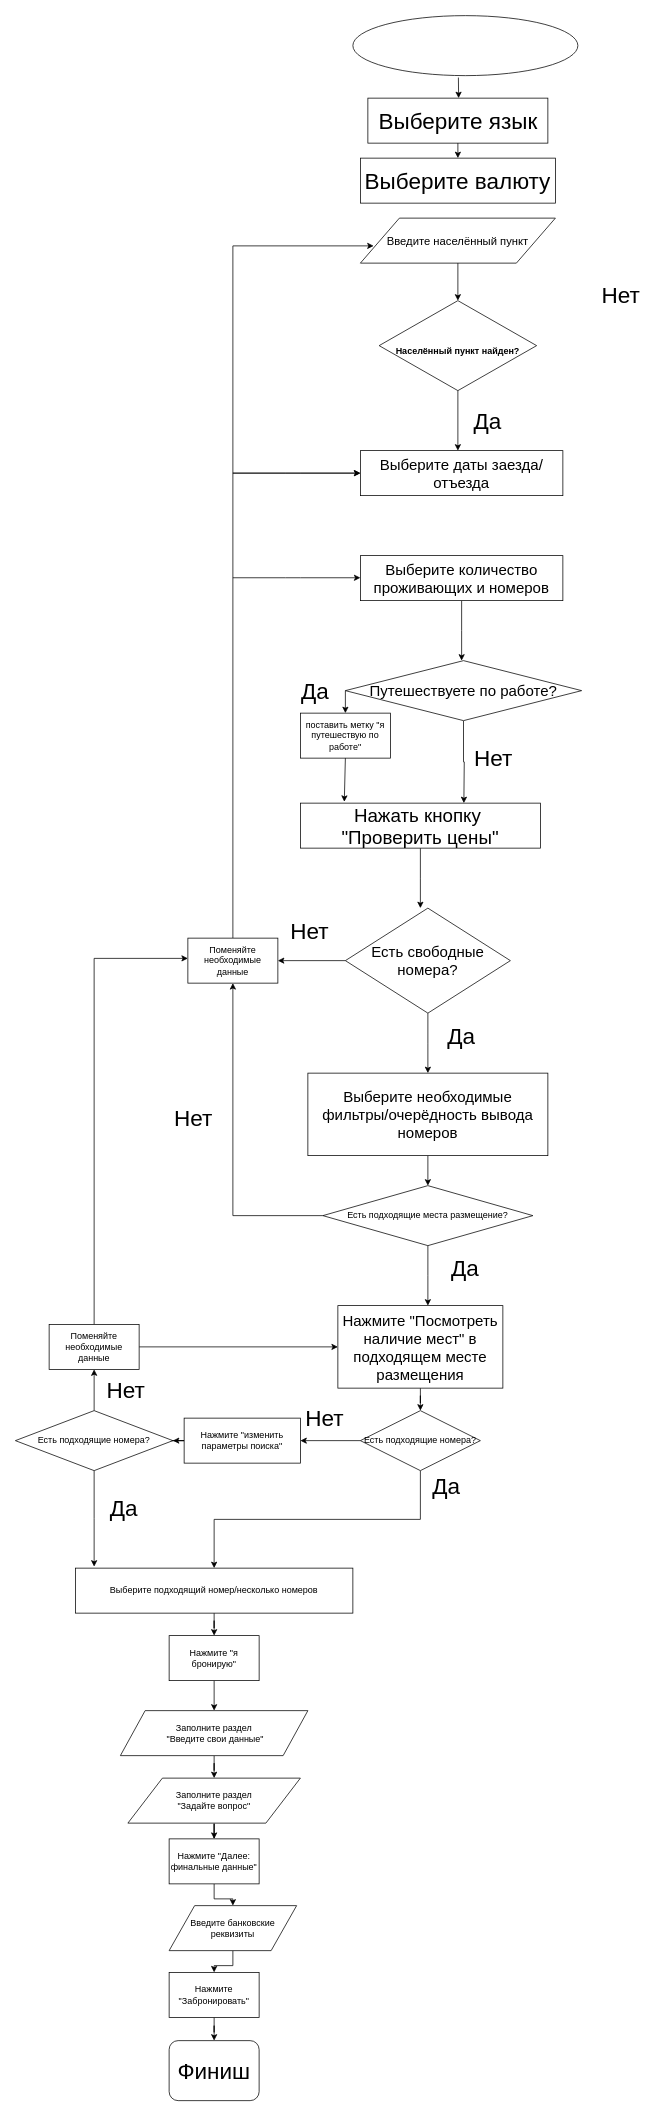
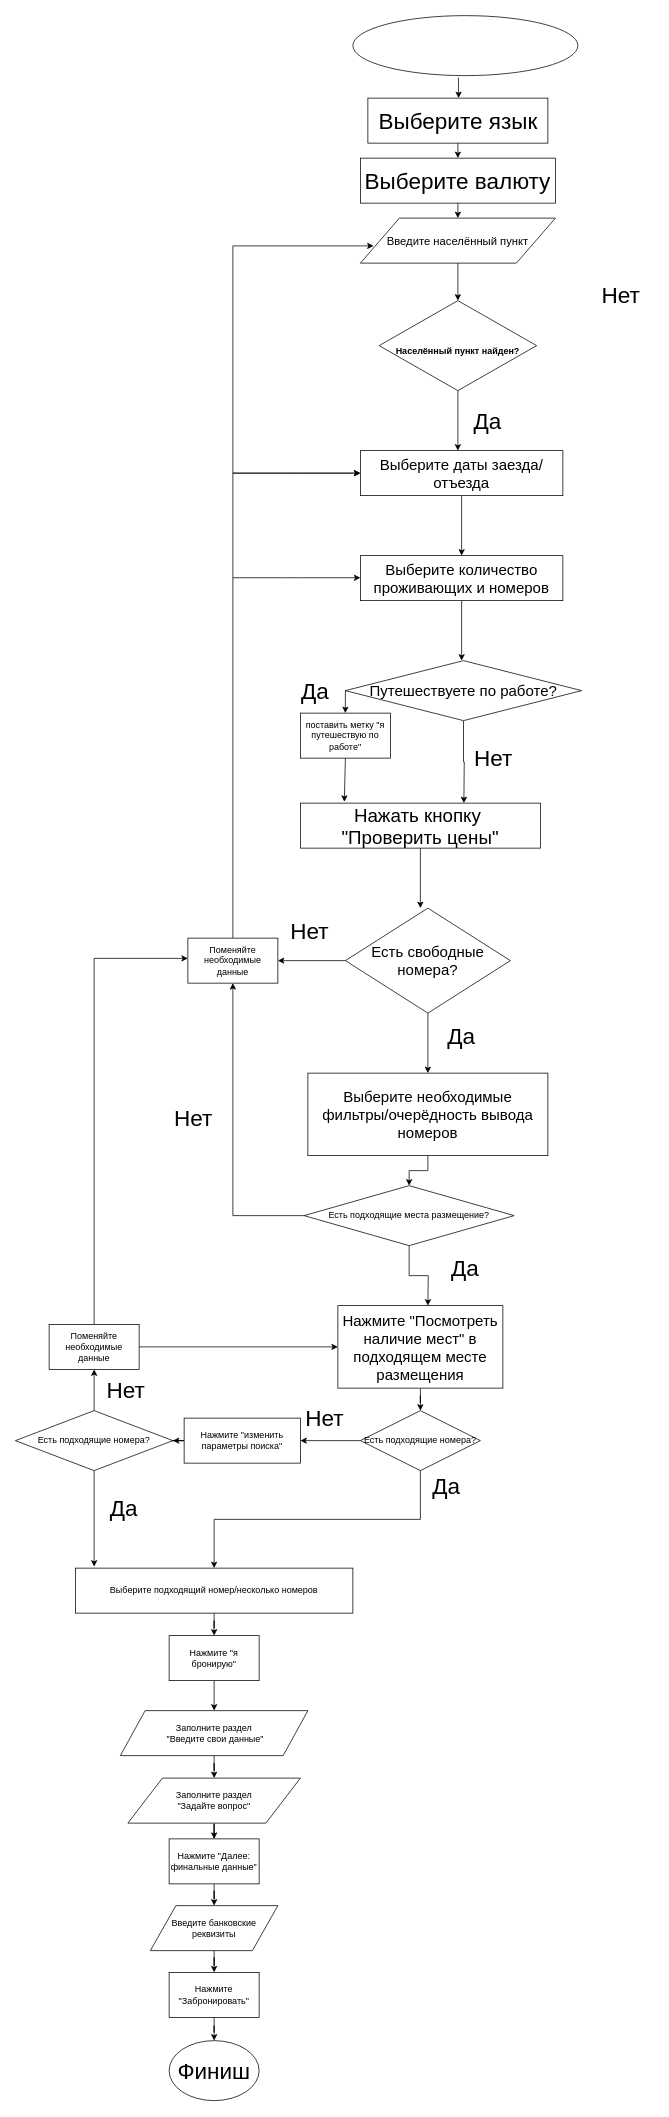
edge "Выберите валюту" -> "Введите населённый пункт": added
edge "Выберите даты заезда/отъезда" -> "Выберите количество проживающих и номеров": added
node "Есть подходящие места размещение?": moved (428, 1215) -> (409, 1215)
node "Введите банковские реквизиты": moved (233, 1928) -> (214, 1928)
node "Финиш": shape rounded rectangle -> ellipse
